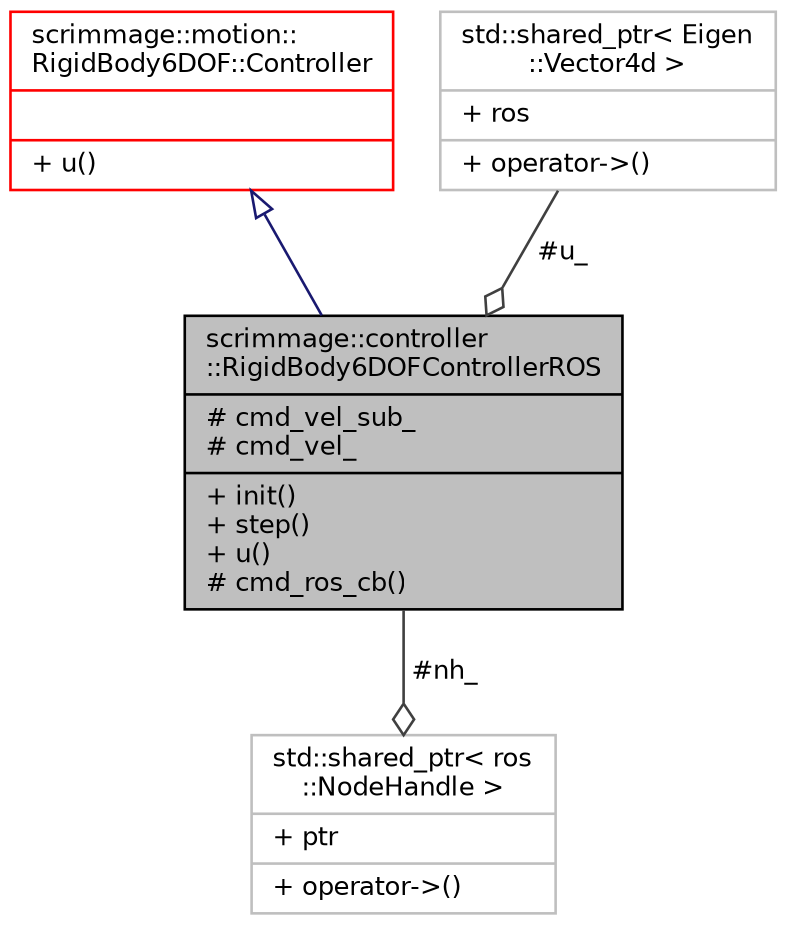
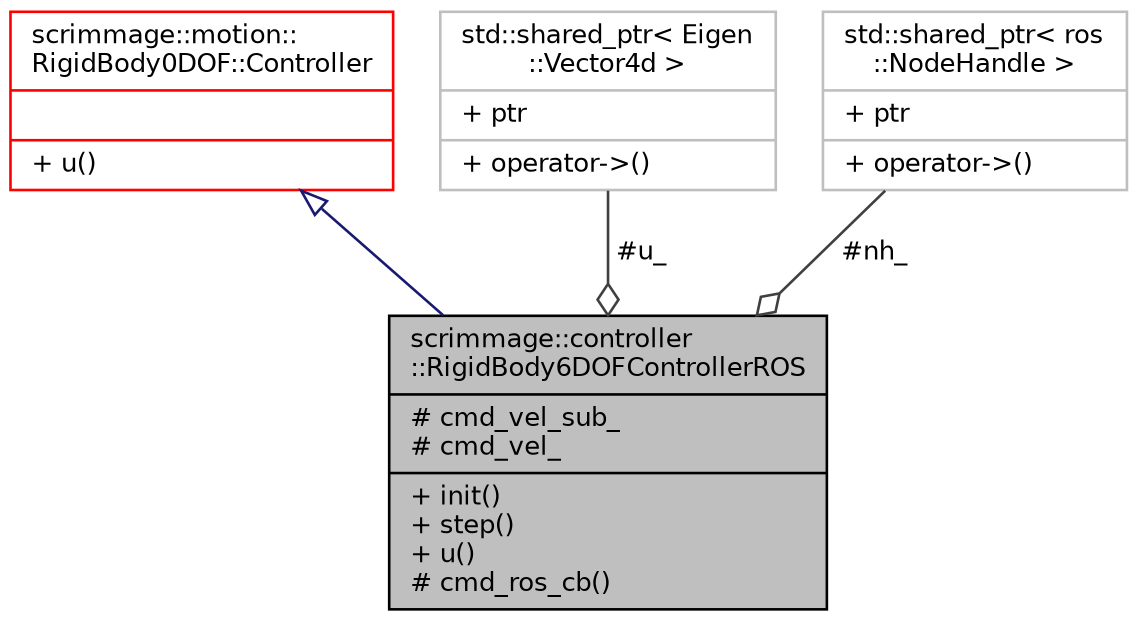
node "scrimmage::motion::": text "RigidBody6DOF::Controller" -> "RigidBody0DOF::Controller"
node "std::shared_ptr< Eigen": text "+ ros" -> "+ ptr"
edge "scrimmage::controller" -> "std::shared_ptr< ros": reversed
